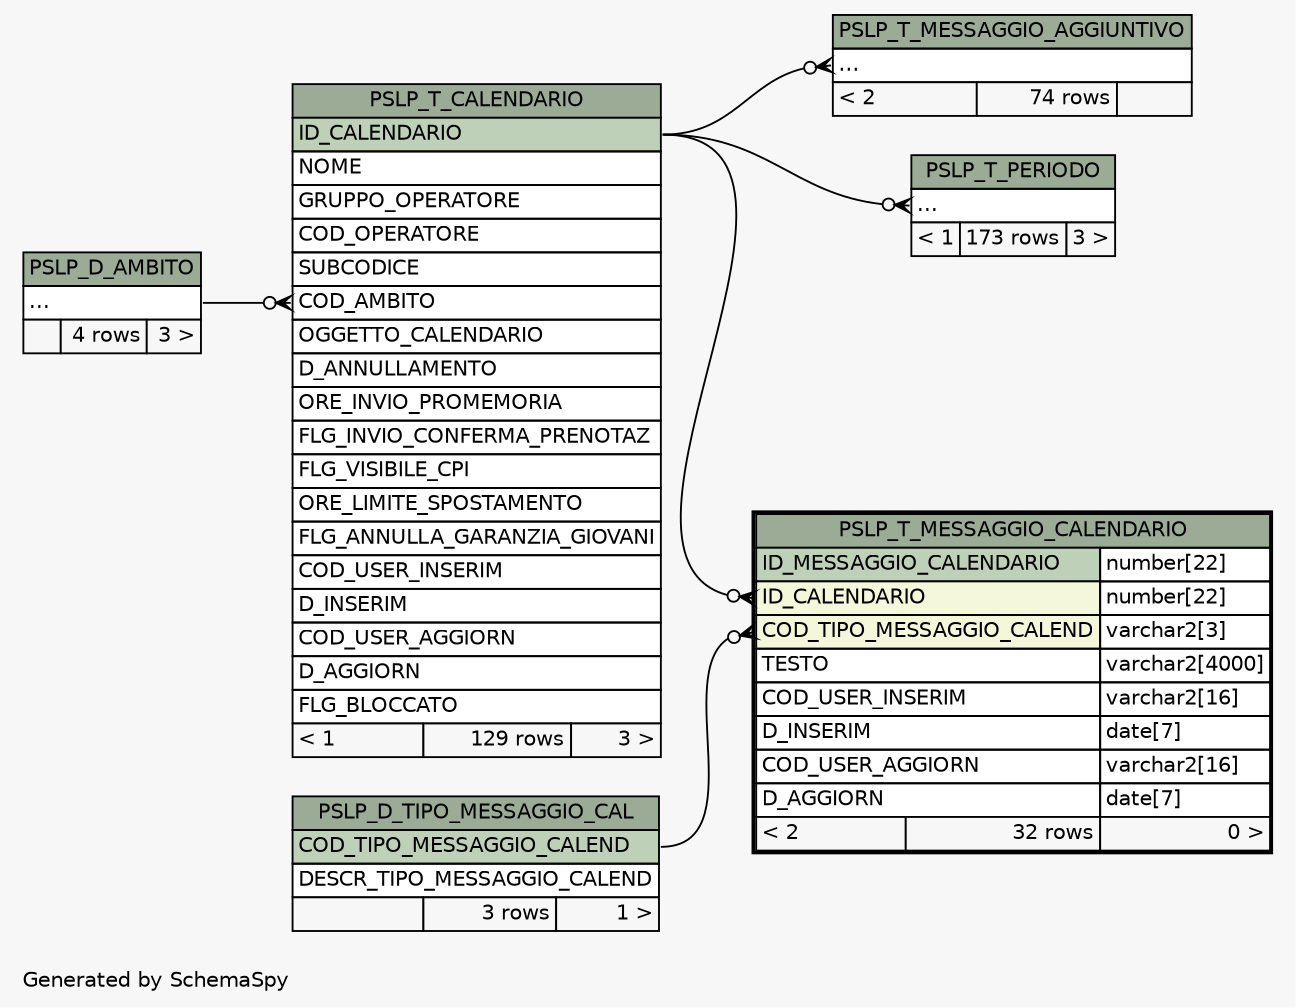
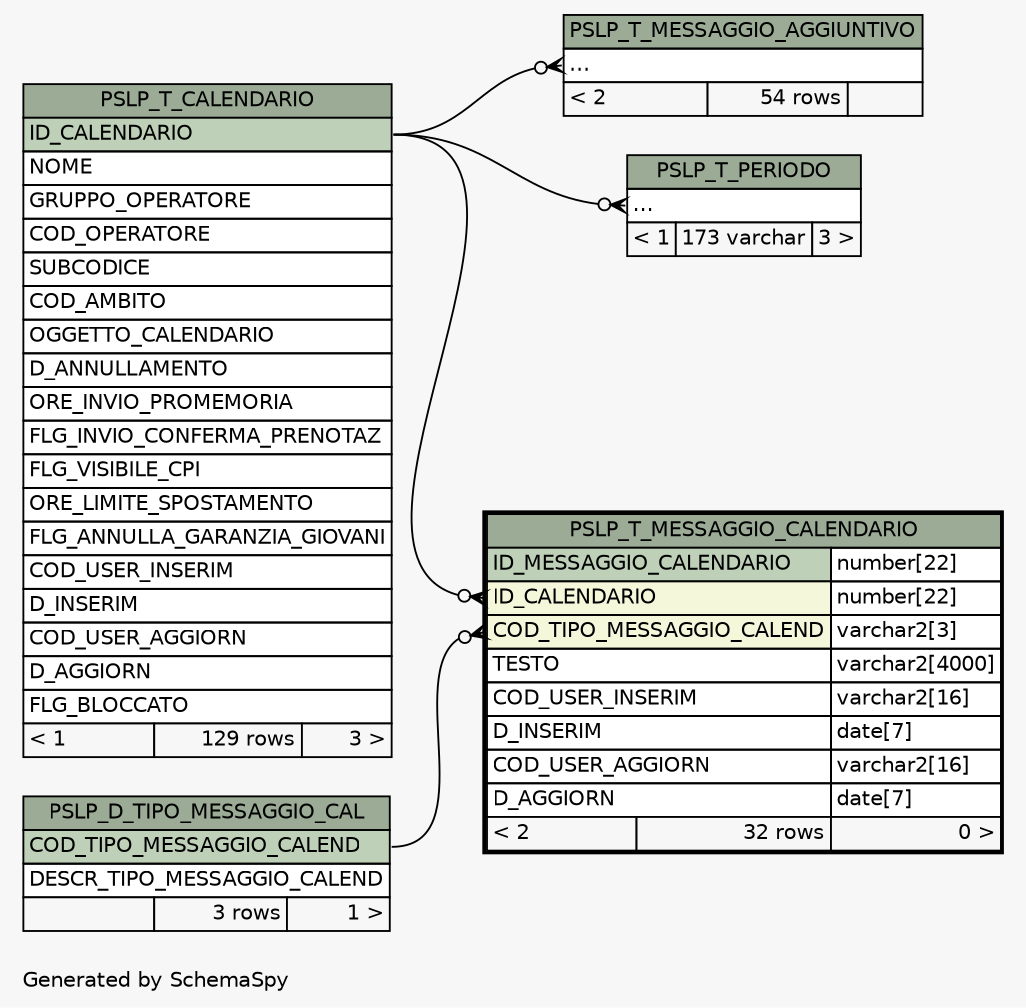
node "PSLP_T_MESSAGGIO_AGGIUNTIVO": text "74 rows" -> "54 rows"
node "PSLP_T_PERIODO": text "173 rows" -> "173 varchar"
node "PSLP_D_AMBITO": removed
